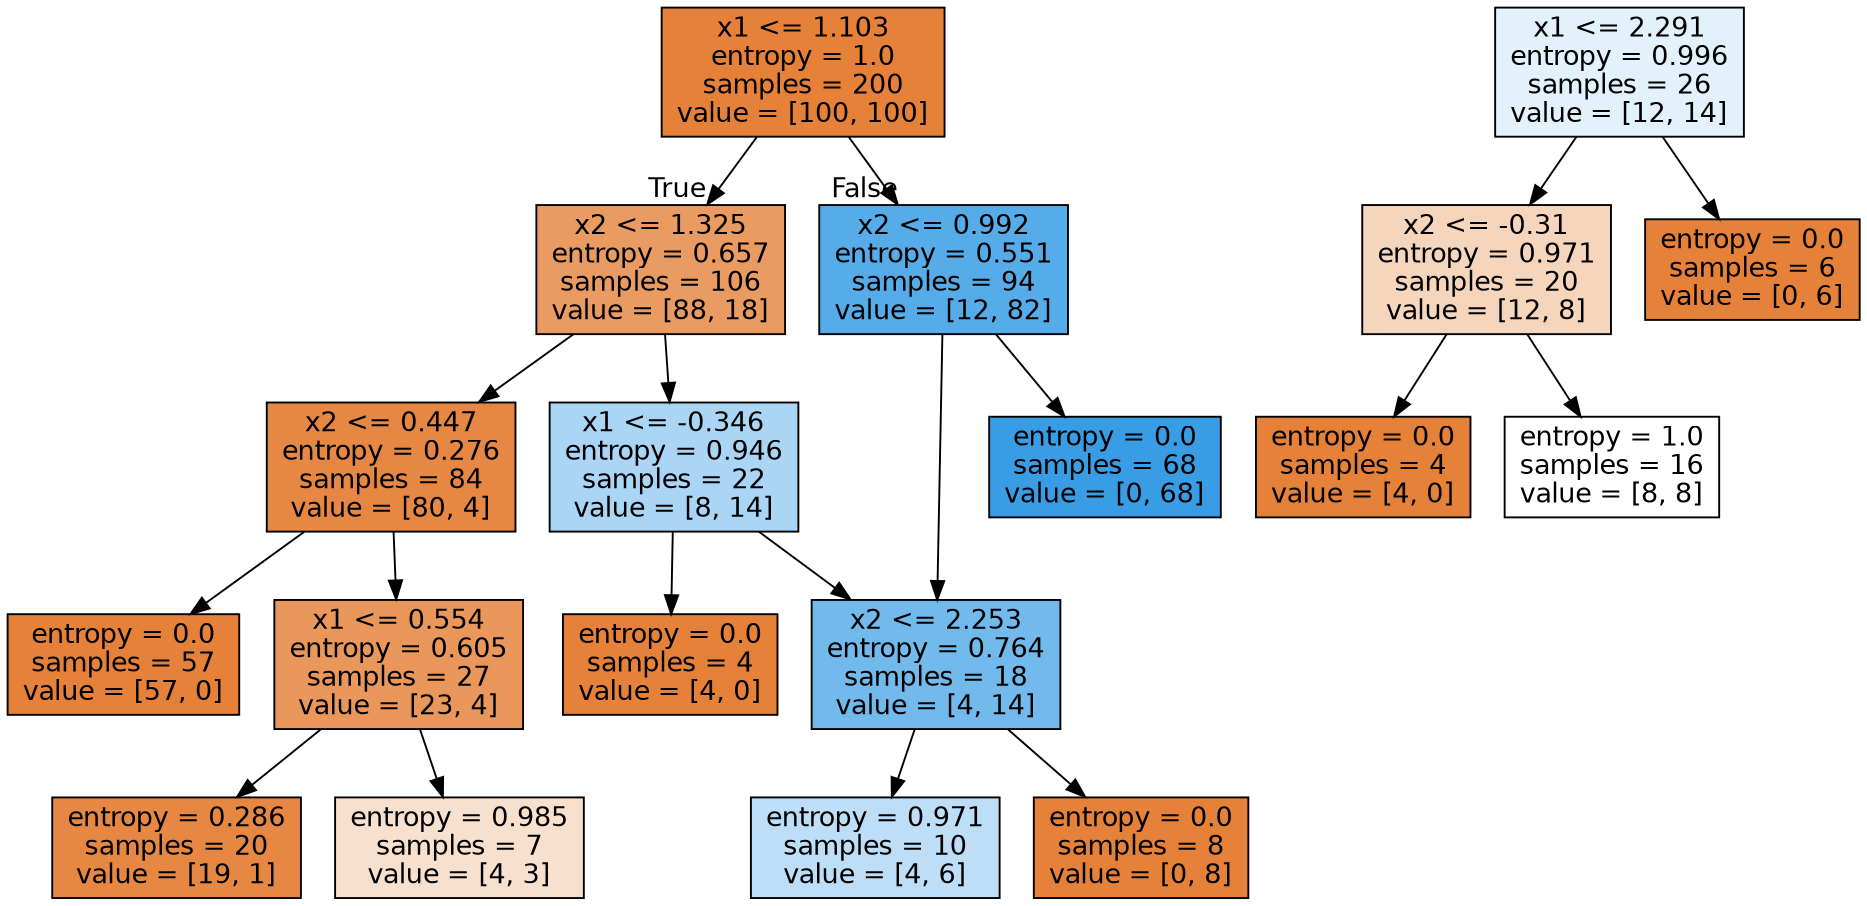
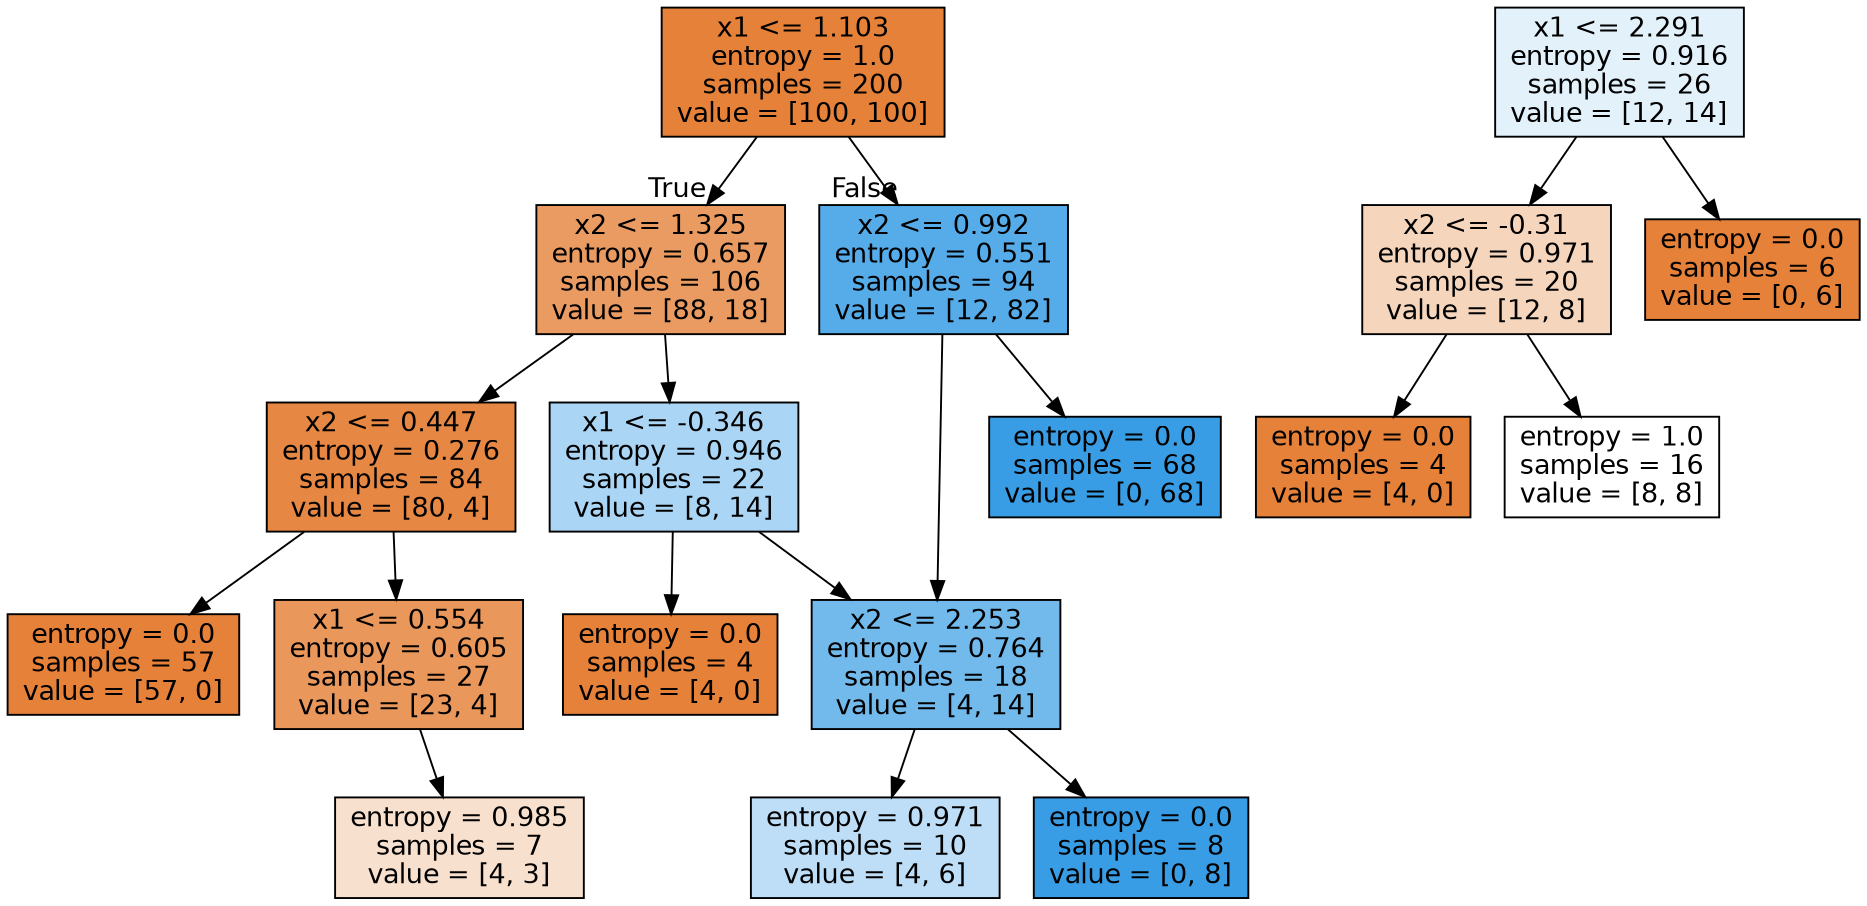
node "x1 <= 2.291 entropy = 0.996 samples = 26 value = [12, 14]": label "x1 <= 2.291 entropy = 0.996 samples = 26 value = [12, 14]" -> "x1 <= 2.291 entropy = 0.916 samples = 26 value = [12, 14]"
node "entropy = 0.286 samples = 20 value = [19, 1]": removed
node "entropy = 0.0 samples = 8 value = [0, 8]": fillcolor #e58139 -> #399de5
